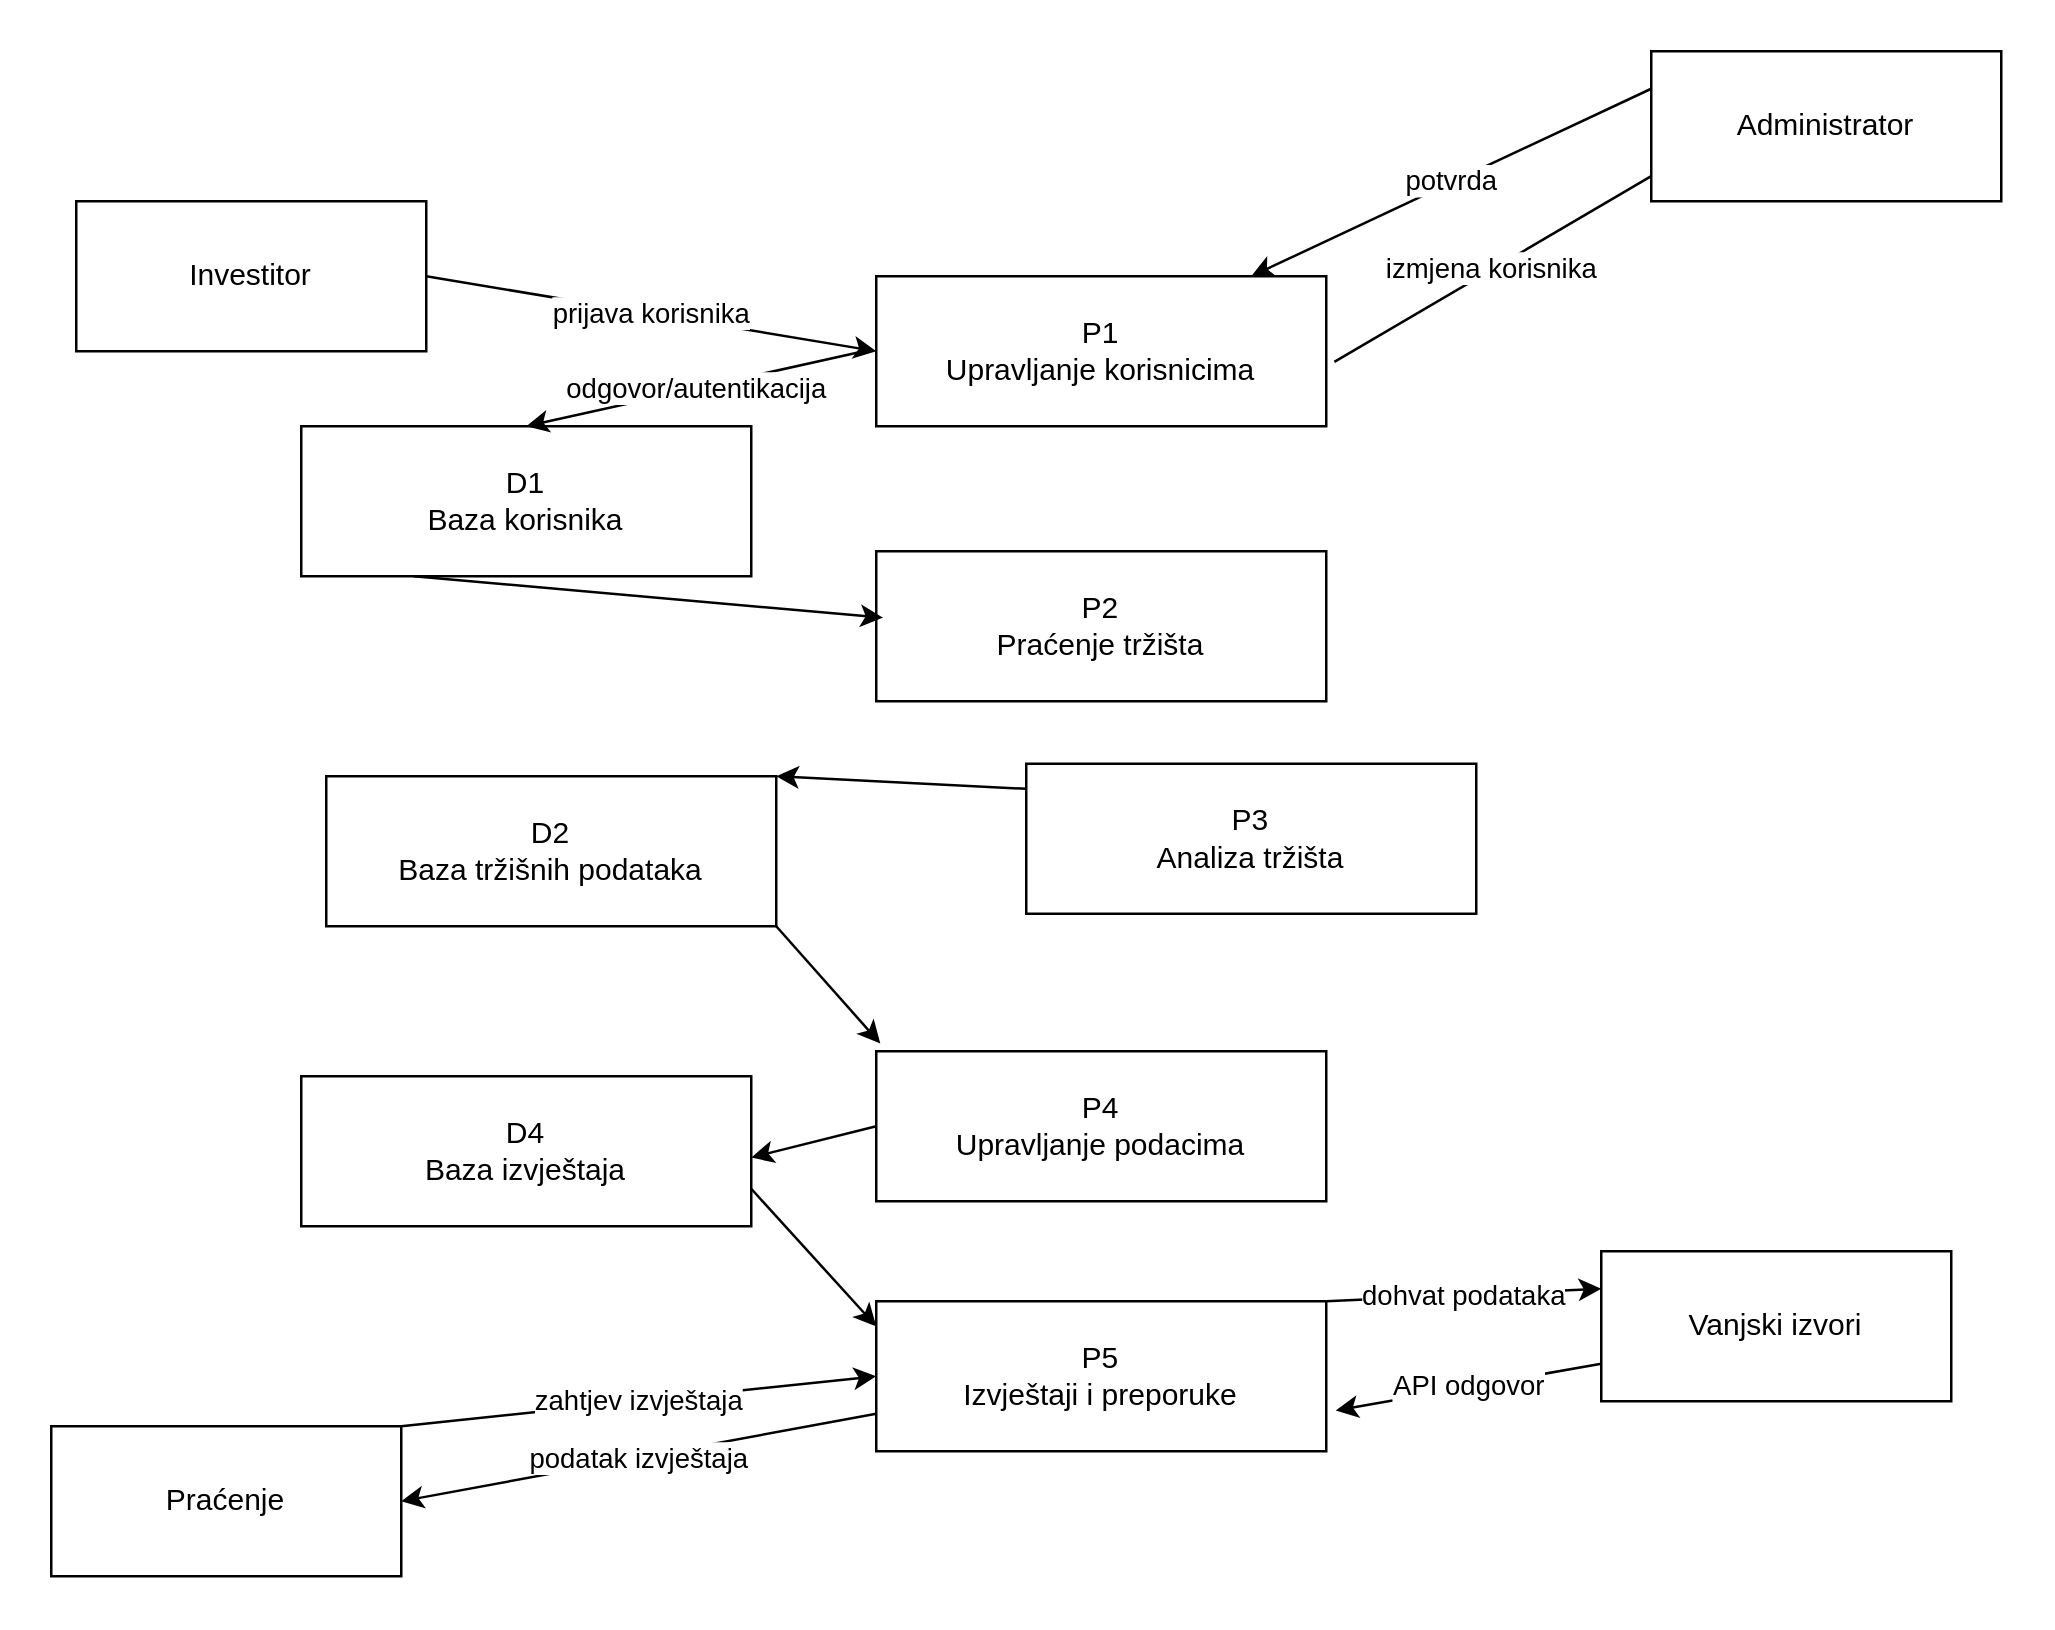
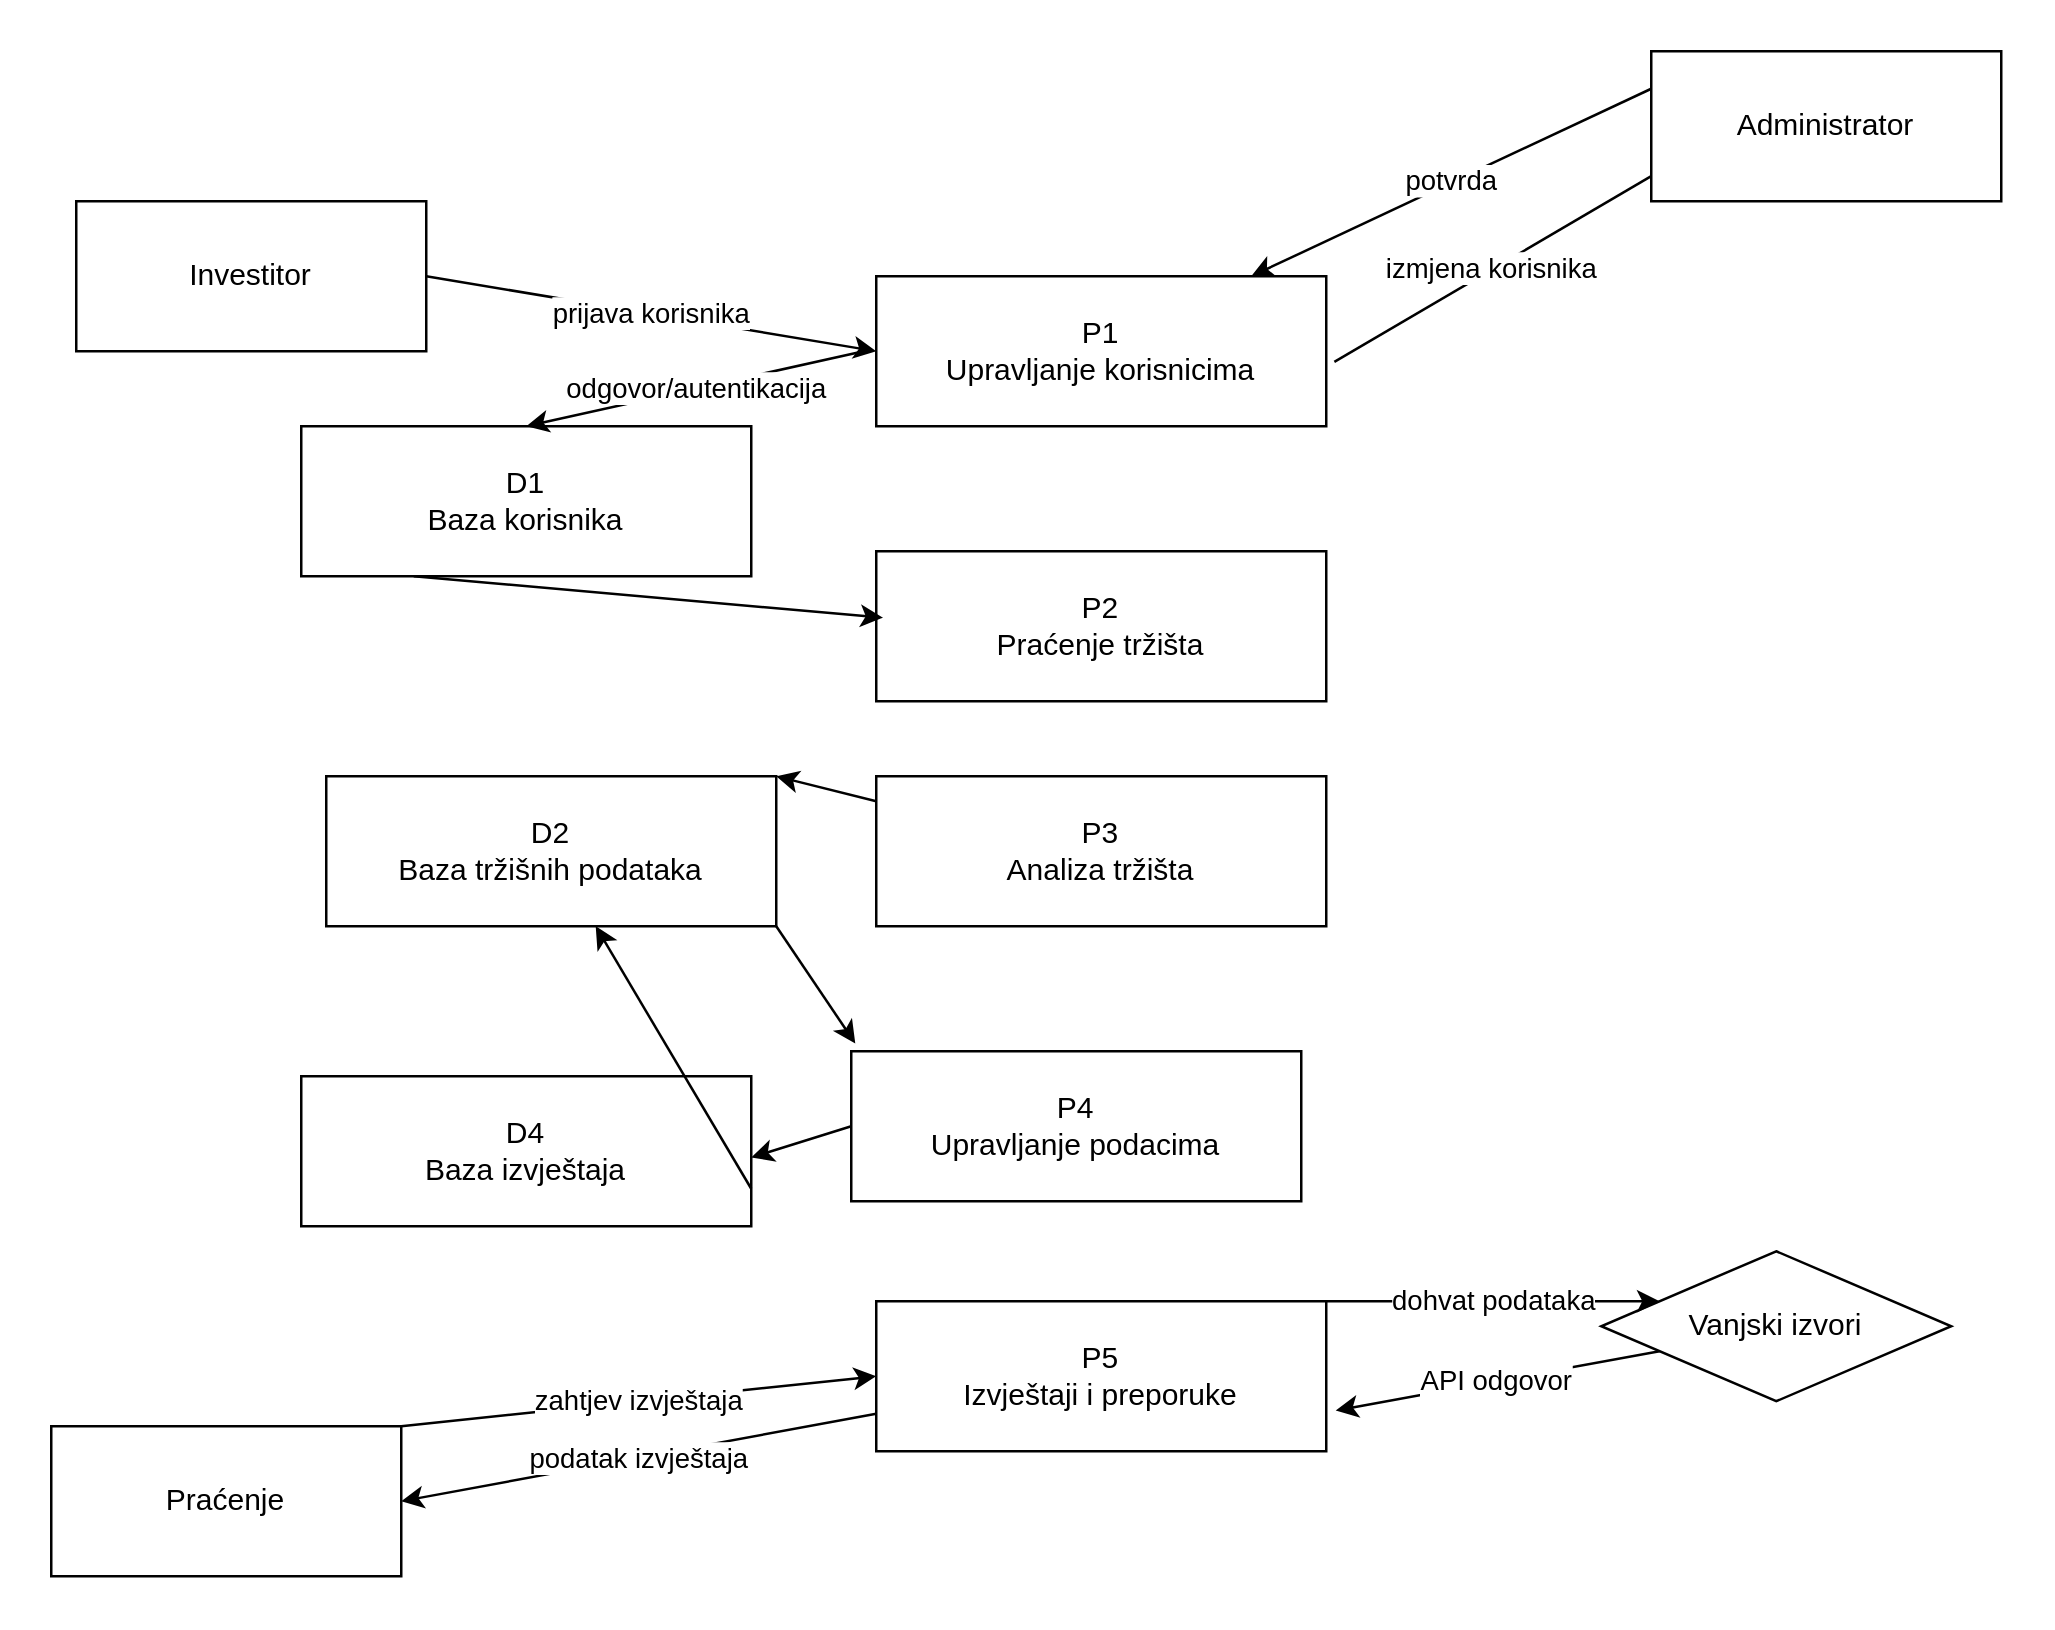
node "P3 Analiza tržišta": moved (1251, 839) -> (1101, 851)
node "P4 Upravljanje podacima": moved (1101, 1126) -> (1076, 1126)
edge "D4 Baza izvještaja" -> "P5 Izvještaji i preporuke": now "D4 Baza izvještaja" -> "D2 Baza tržišnih podataka"
node "Vanjski izvori": shape rectangle -> diamond
